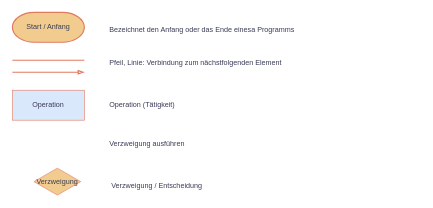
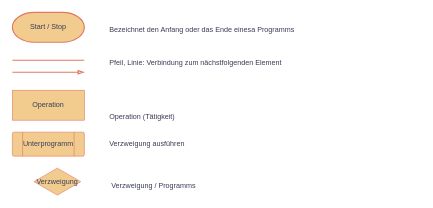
node "Start / Anfang": label "Start / Anfang" -> "Start / Stop"
node "Operation": fillcolor #dae8fc -> #f2cc8f
node "Operation (Tätigkeit)": moved (264, 105) -> (264, 117)
node "Unterprogramm": added
node "Verzweigung / Entscheidung": label "Verzweigung / Entscheidung" -> "Verzweigung / Programms"
